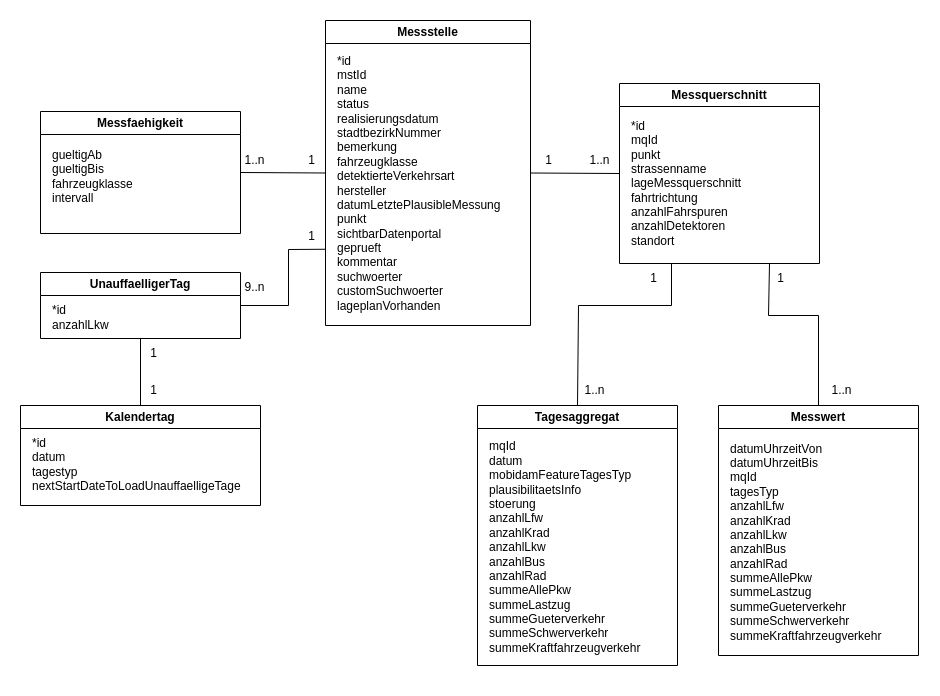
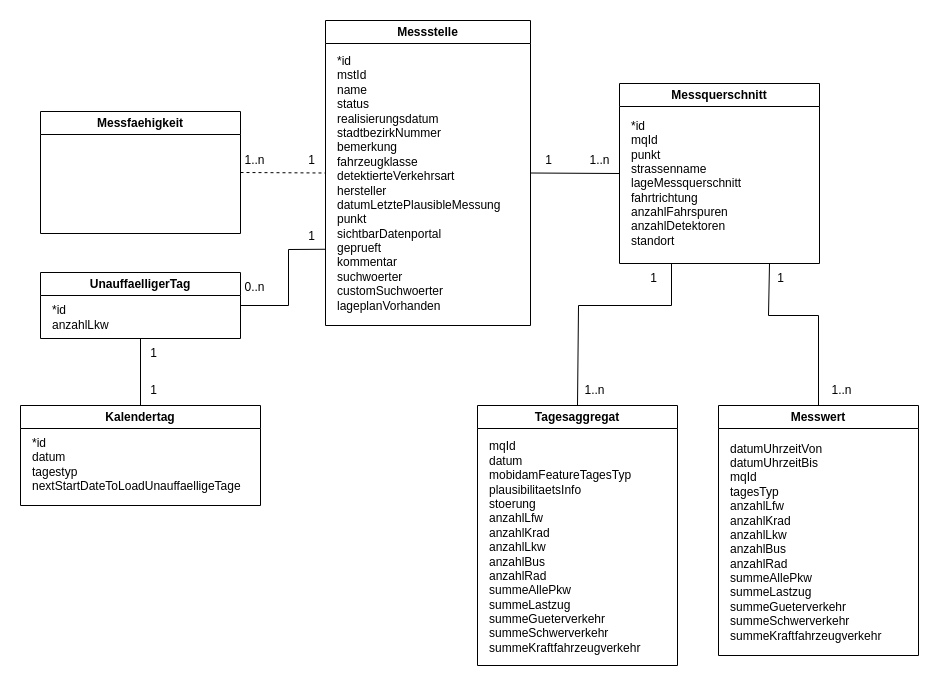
edge "Messfaehigkeit" -- "Messstelle": style solid -> dashed
node "gueltigAb gueltigBis fahrzeugklasse intervall": removed
node "9..n": label "9..n" -> "0..n"
